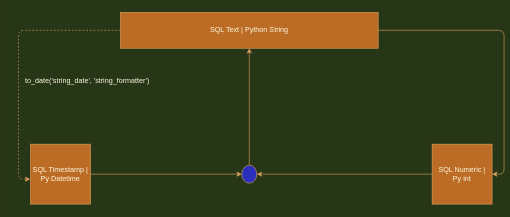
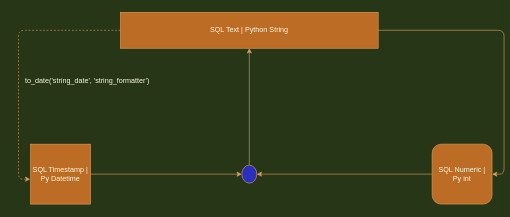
node "SQL Numeric | Py int": shape rectangle -> rounded rectangle
